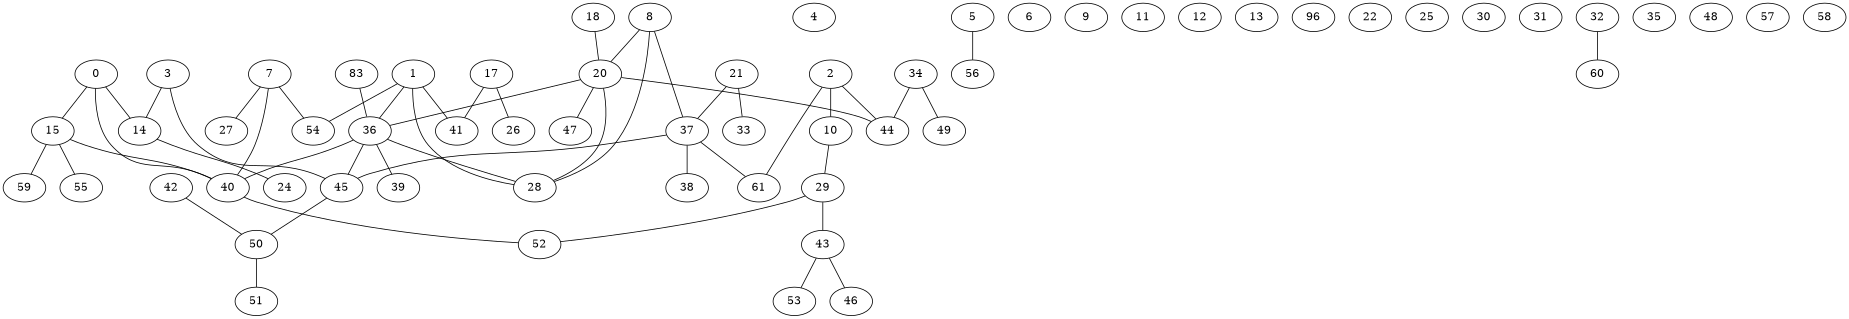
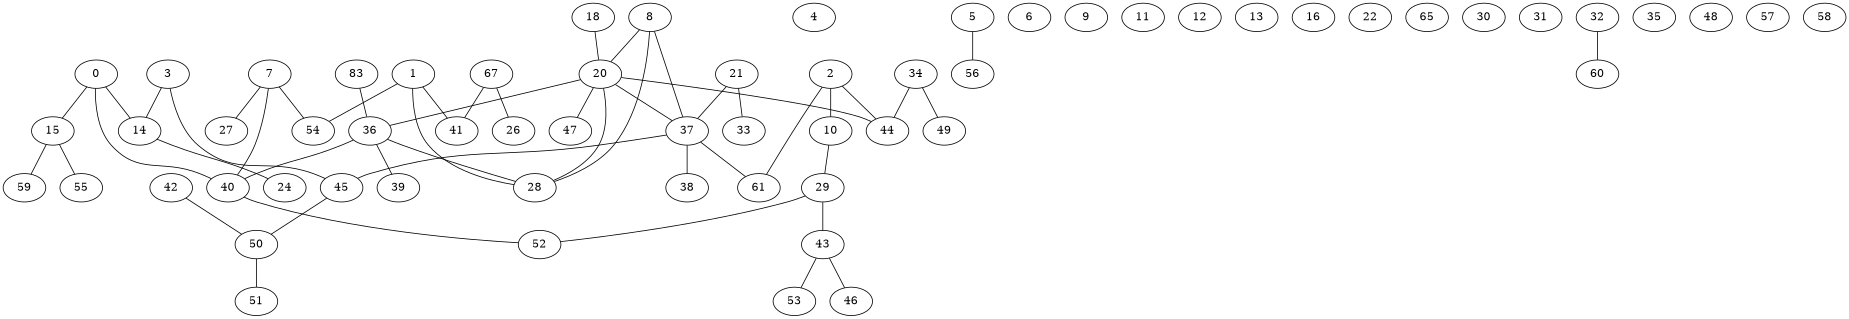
node "96": label "96" -> "16"
node "25": label "25" -> "65"
node "17": label "17" -> "67"
edge "1" -- "36": removed
edge "20" -- "37": added
edge "15" -- "40": removed
edge "36" -- "45": removed
